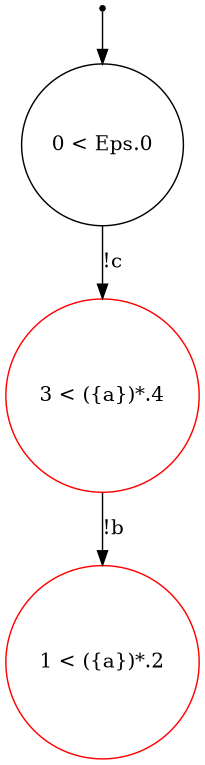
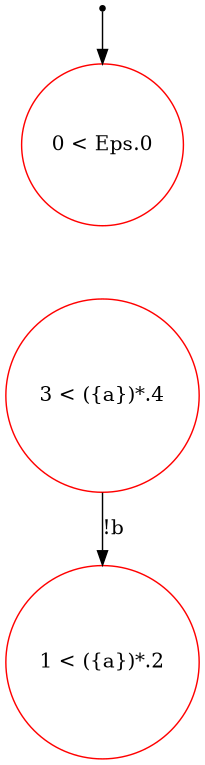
node "0 < Eps.0": color black -> red
edge "0 < Eps.0" -> "3 < ({a})*.4": removed, label "!c"
